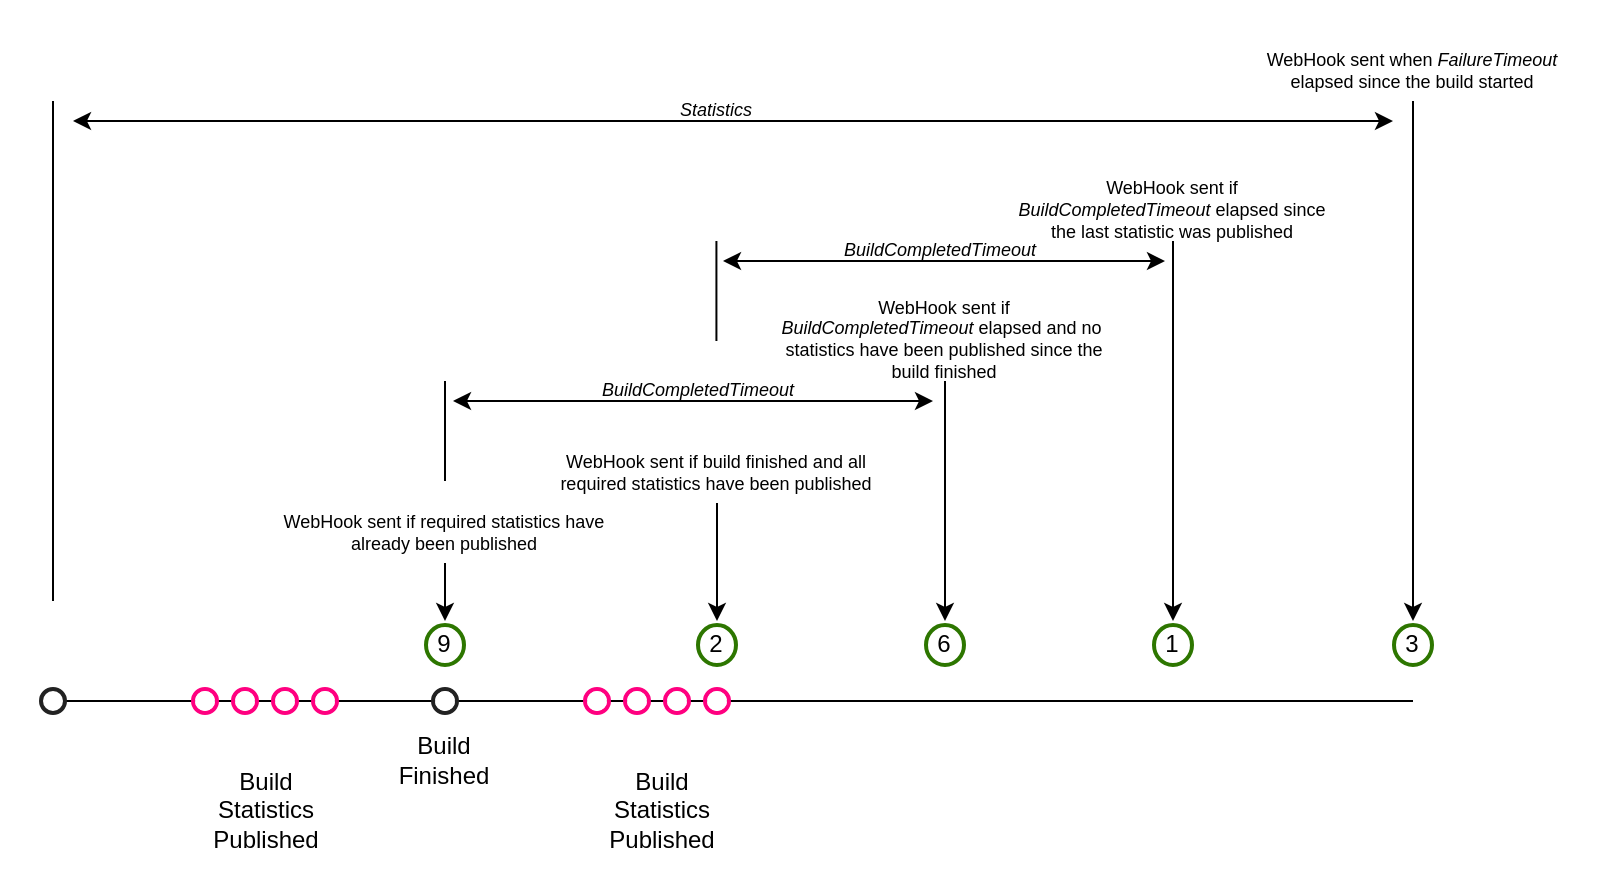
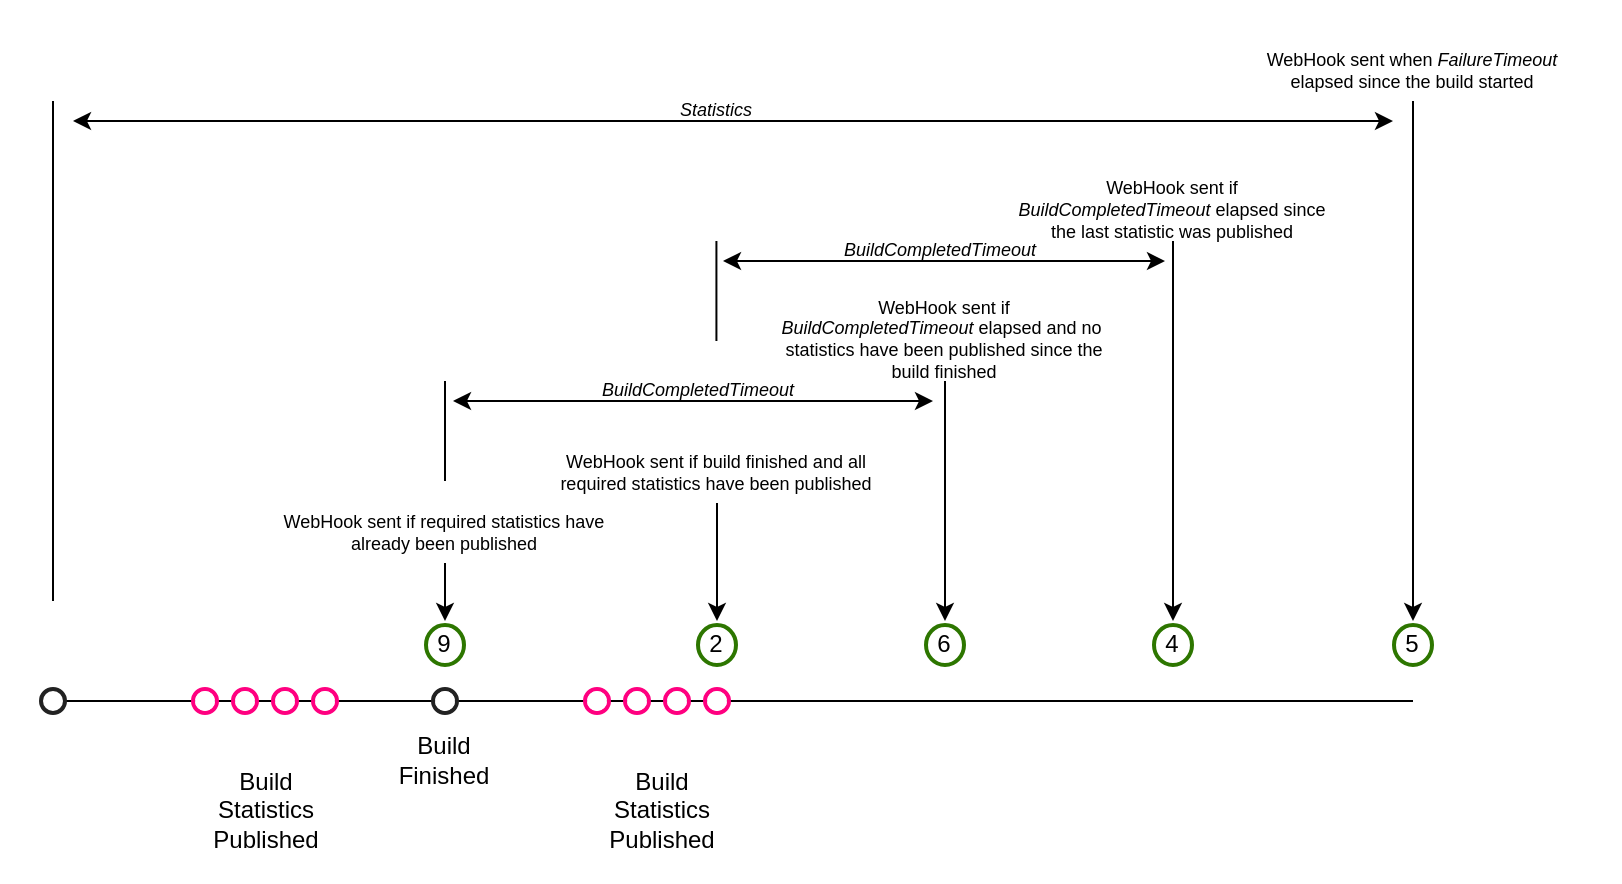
node "1": label "1" -> "4"
node "3": label "3" -> "5"
